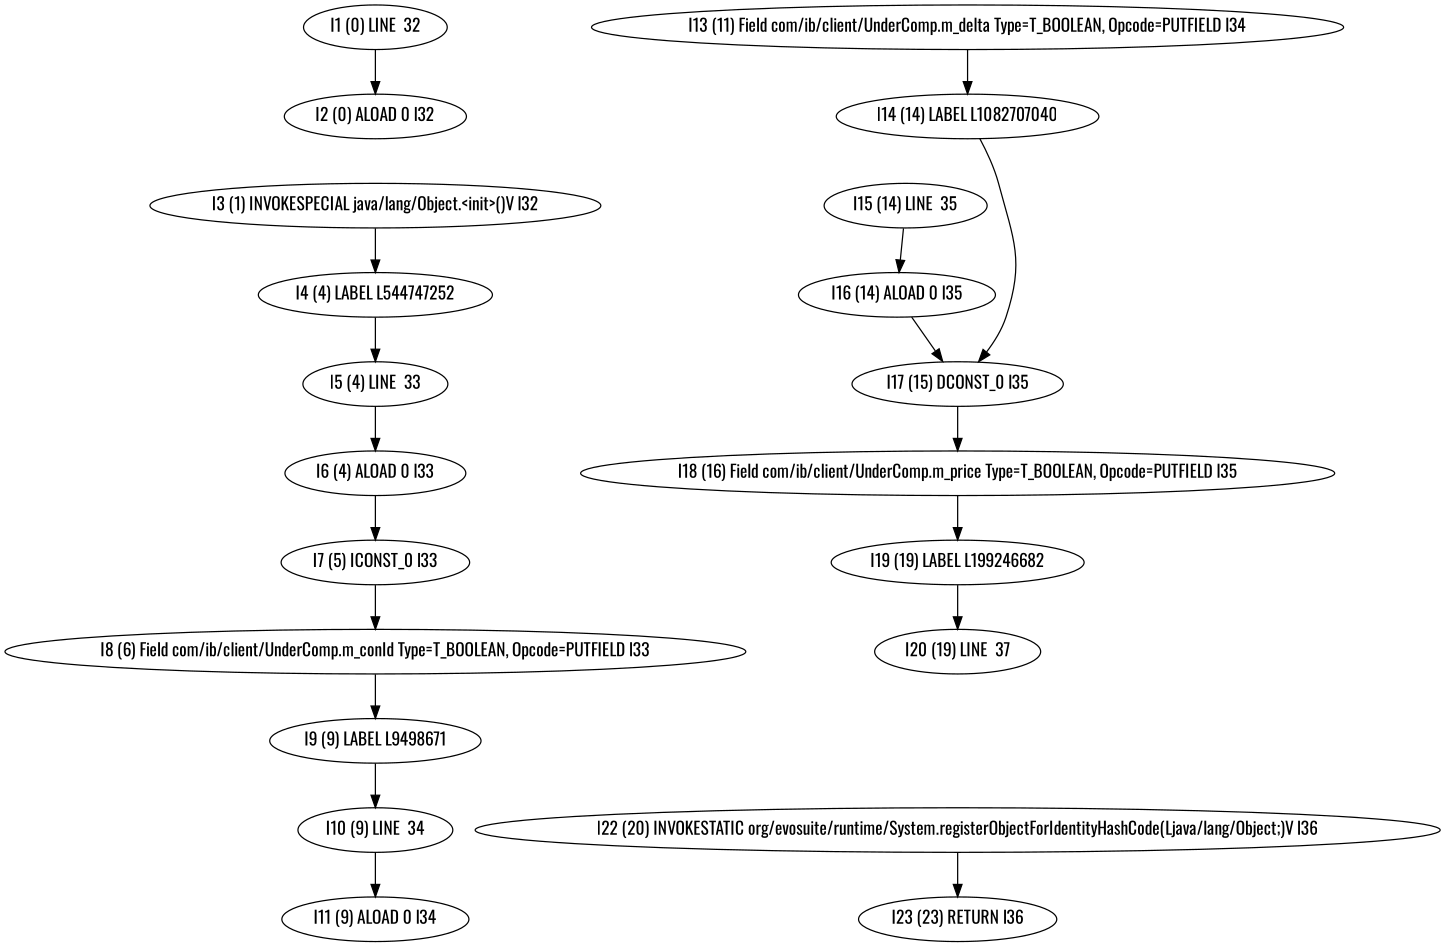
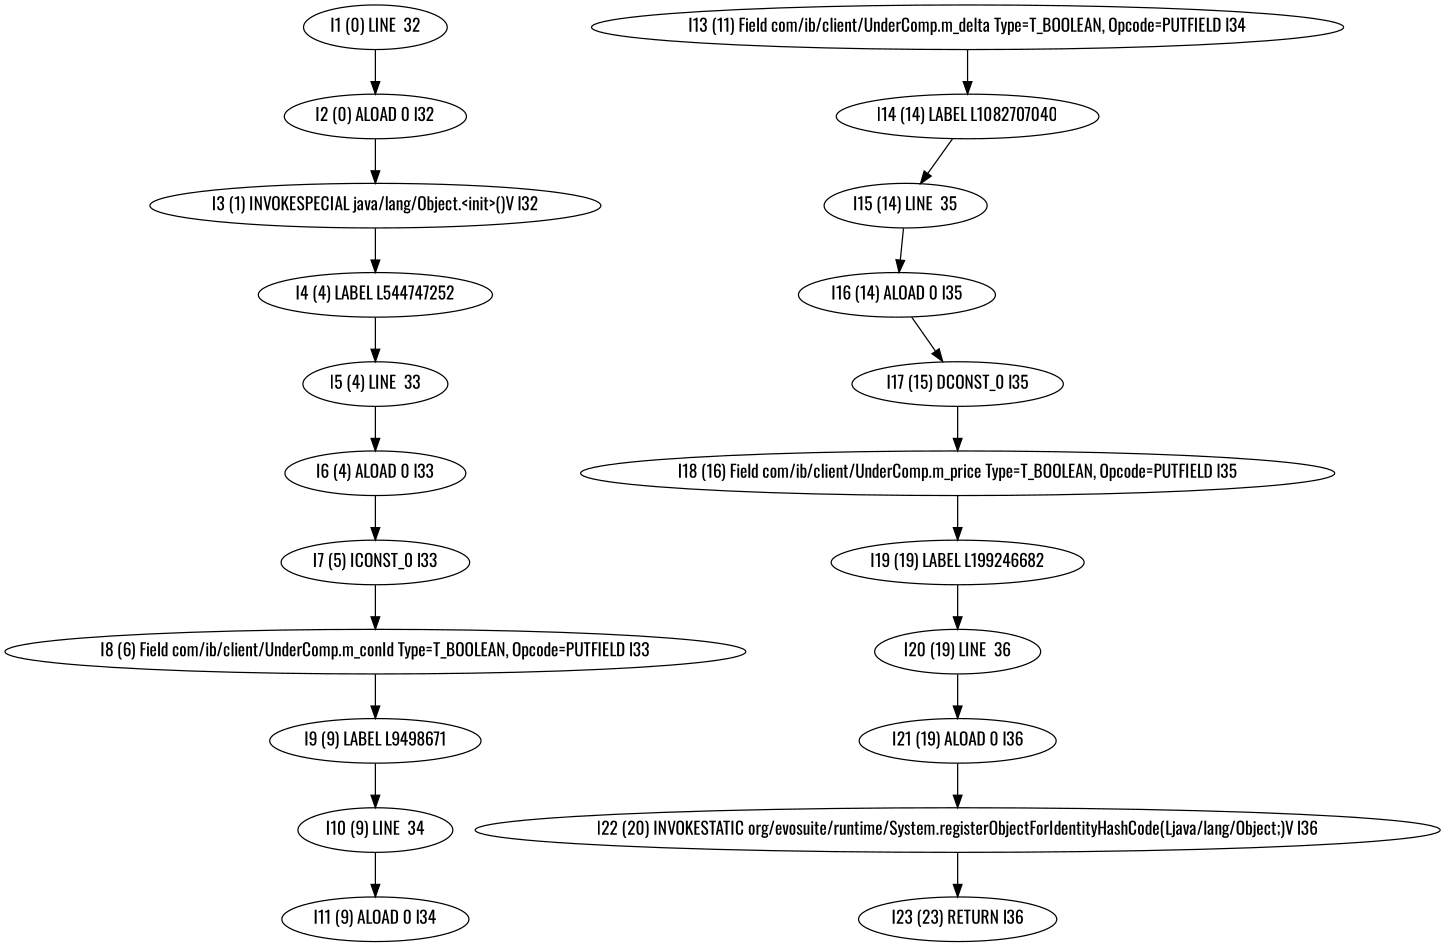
edge "I2 (0) ALOAD 0 l32" -> "I3 (1) INVOKESPECIAL java/lang/Object.<init>()V l32": added
edge "I14 (14) LABEL L1082707040" -> "I17 (15) DCONST_0 l35": now "I14 (14) LABEL L1082707040" -> "I15 (14) LINE  35"
node "I20 (19) LINE  37": label "I20 (19) LINE  37" -> "I20 (19) LINE  36"
node "I21 (19) ALOAD 0 l36": added
